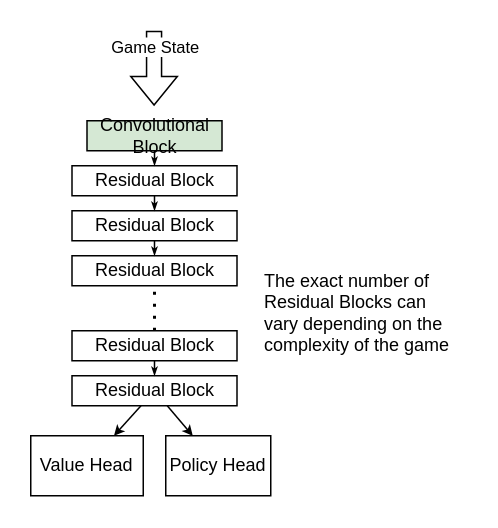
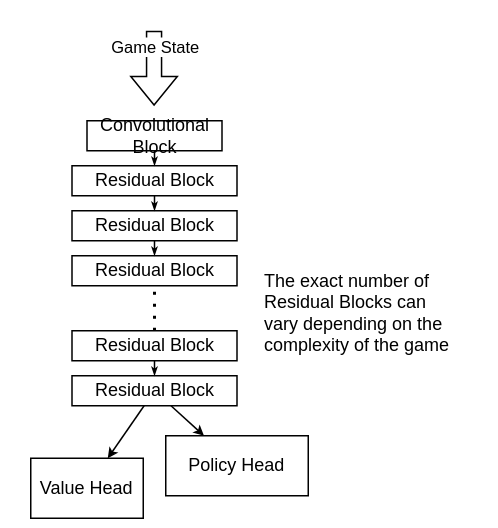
node "Convolutional Block": fillcolor #d5e8d4 -> #ffffff
node "Value Head": moved (87, 466) -> (87, 488)
node "Policy Head": size 105x60 -> 143x60
